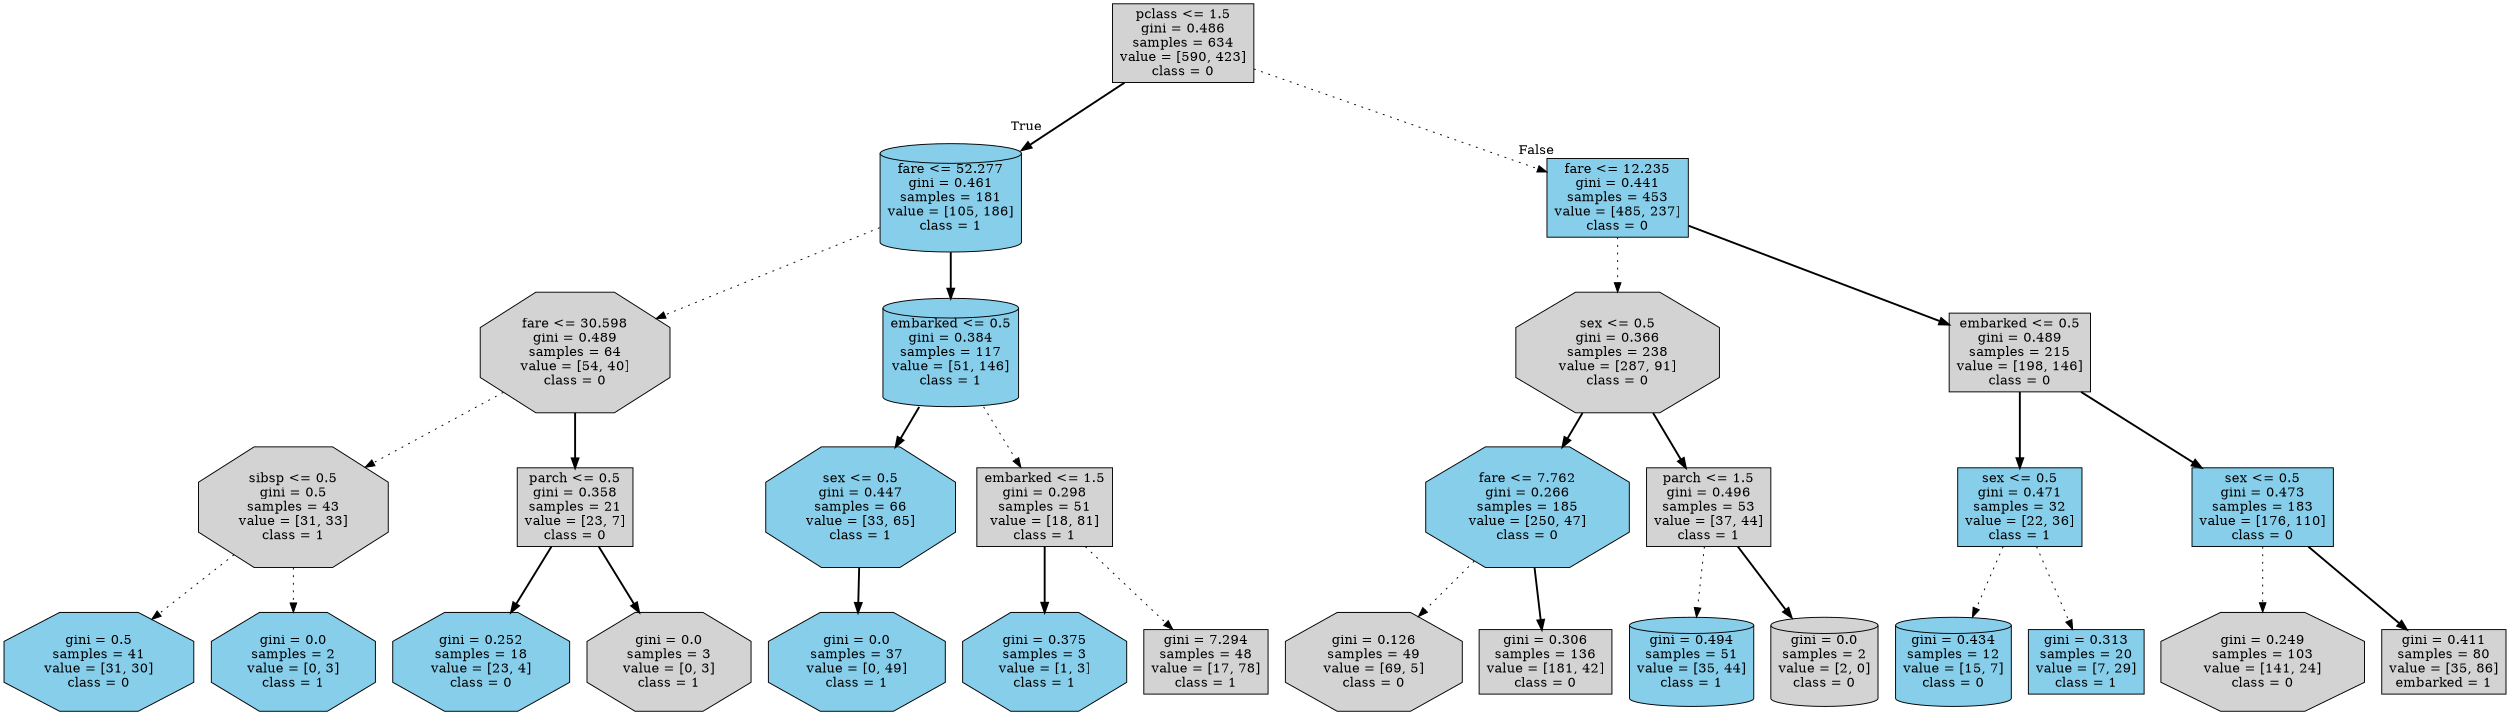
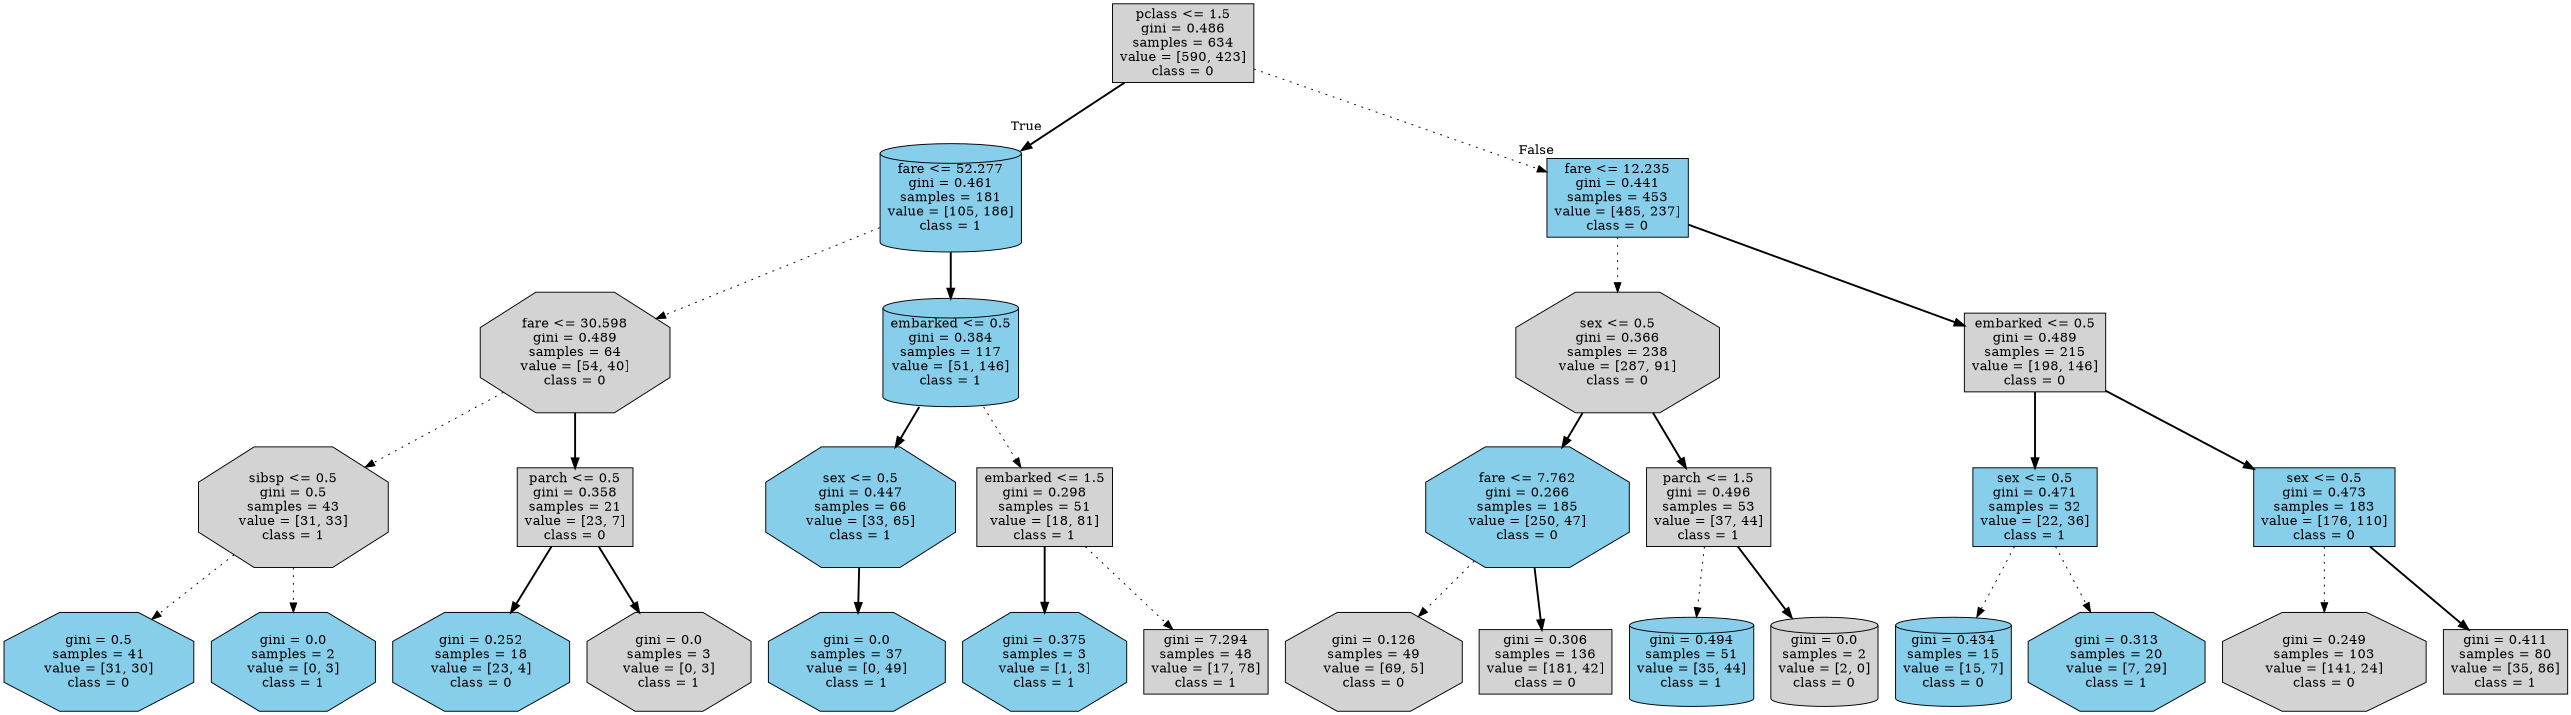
node "gini = 0.434 samples = 12 value = [15, 7] class = 0": label "gini = 0.434 samples = 12 value = [15, 7] class = 0" -> "gini = 0.434 samples = 15 value = [15, 7] class = 0"
node "gini = 0.313 samples = 20 value = [7, 29] class = 1": shape box -> octagon
node "gini = 0.411 samples = 80 value = [35, 86] embarked = 1": label "gini = 0.411 samples = 80 value = [35, 86] embarked = 1" -> "gini = 0.411 samples = 80 value = [35, 86] class = 1"
